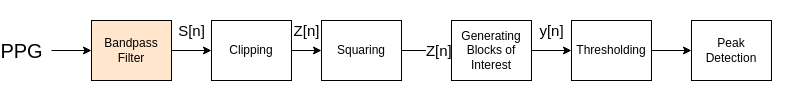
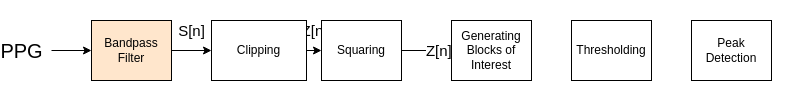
node "Clipping": size 80x60 -> 95x60
edge "Generating Blocks of Interest" -> "Thresholding": removed, label "y[n]"
edge "Thresholding" -> "Peak Detection": removed
